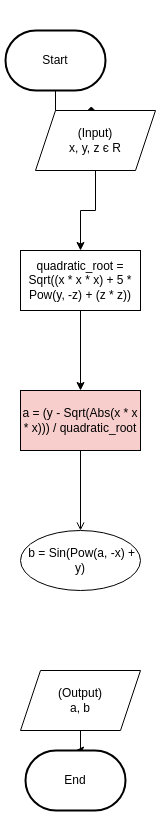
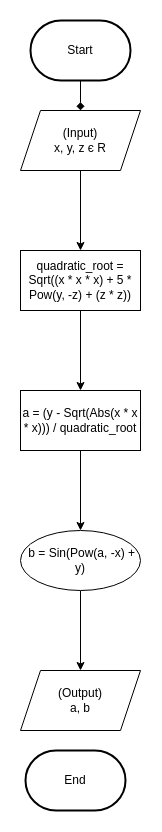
node "Start": moved (56, 61) -> (81, 51)
node "(Input) x, y, z є R": moved (96, 141) -> (81, 141)
node "a = (y - Sqrt(Abs(x * x * x))) / quadratic_root": fillcolor #f8cecc -> #ffffff
edge "a = (y - Sqrt(Abs(x * x * x))) / quadratic_root" -> "b = Sin(Pow(a, -x) + y)": arrowhead open -> classic
edge "b = Sin(Pow(a, -x) + y)" -> "(Output) a, b": added
edge "(Output) a, b" -> "End": removed
